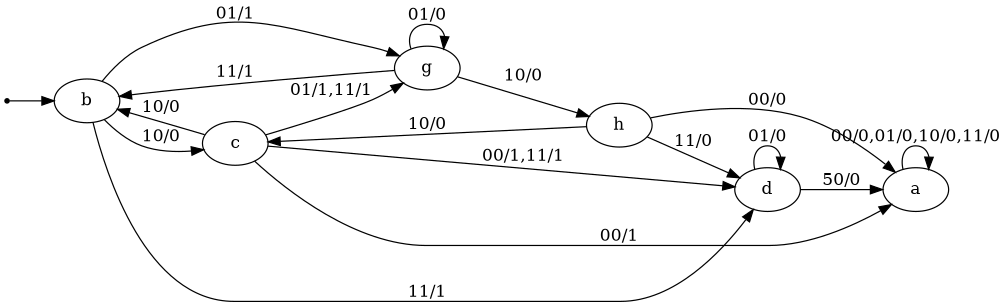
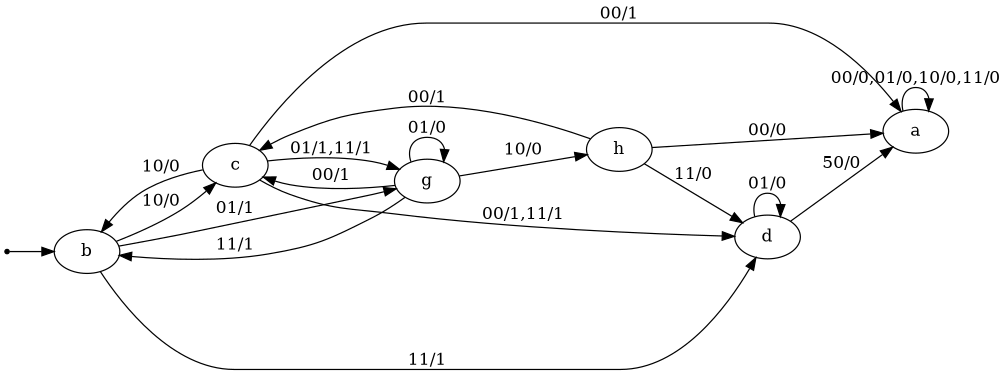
edge "h" -> "c": label "10/0" -> "00/1"
edge "g" -> "c": added, label "00/1"
